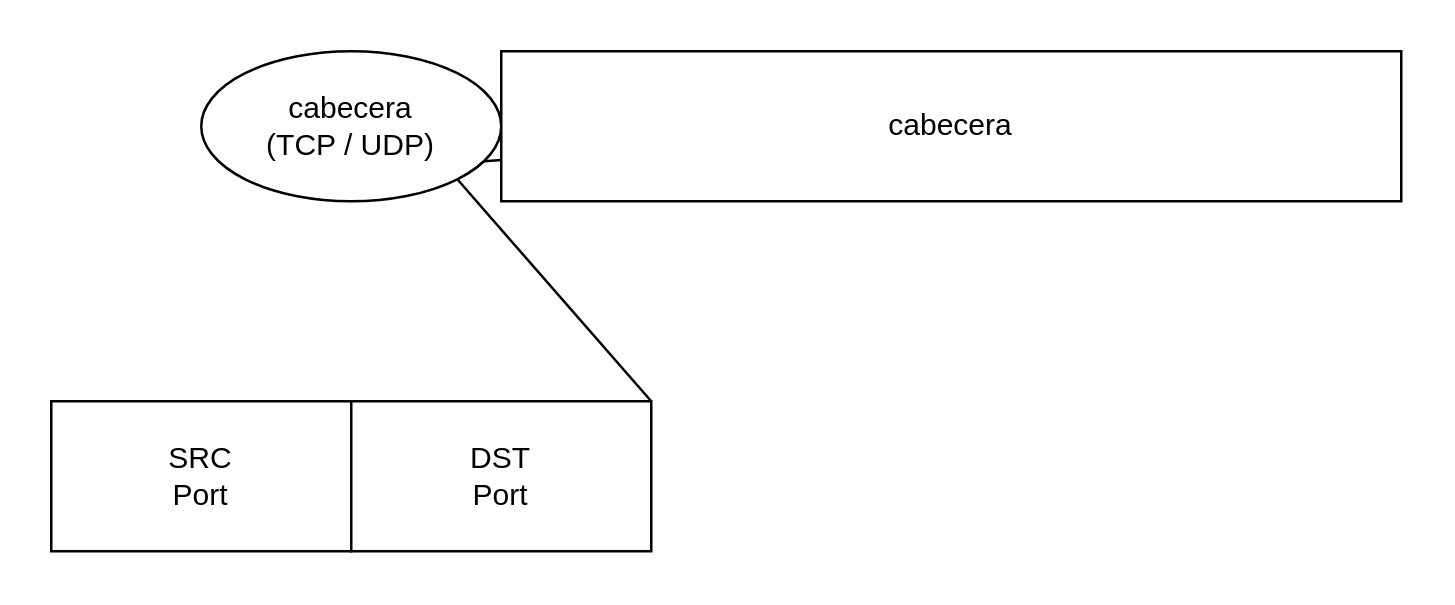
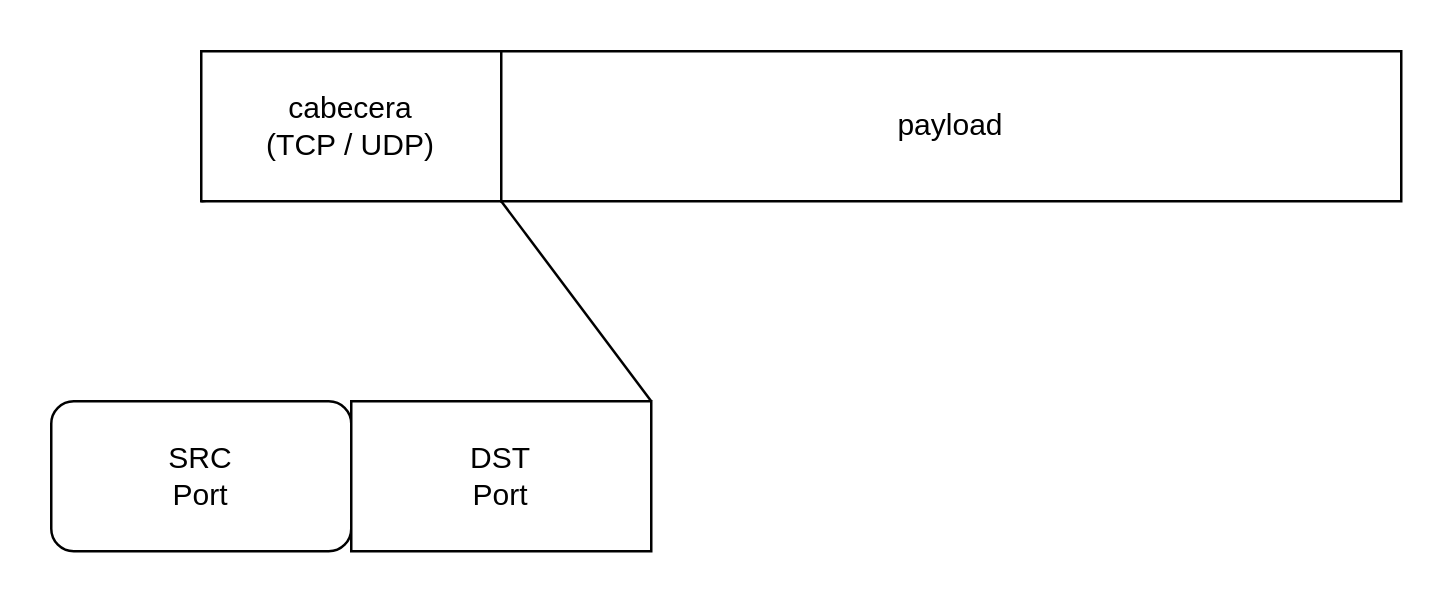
node "cabecera (TCP / UDP)": shape ellipse -> rectangle
node "cabecera": label "cabecera" -> "payload"
node "SRC Port": shape rectangle -> rounded rectangle
